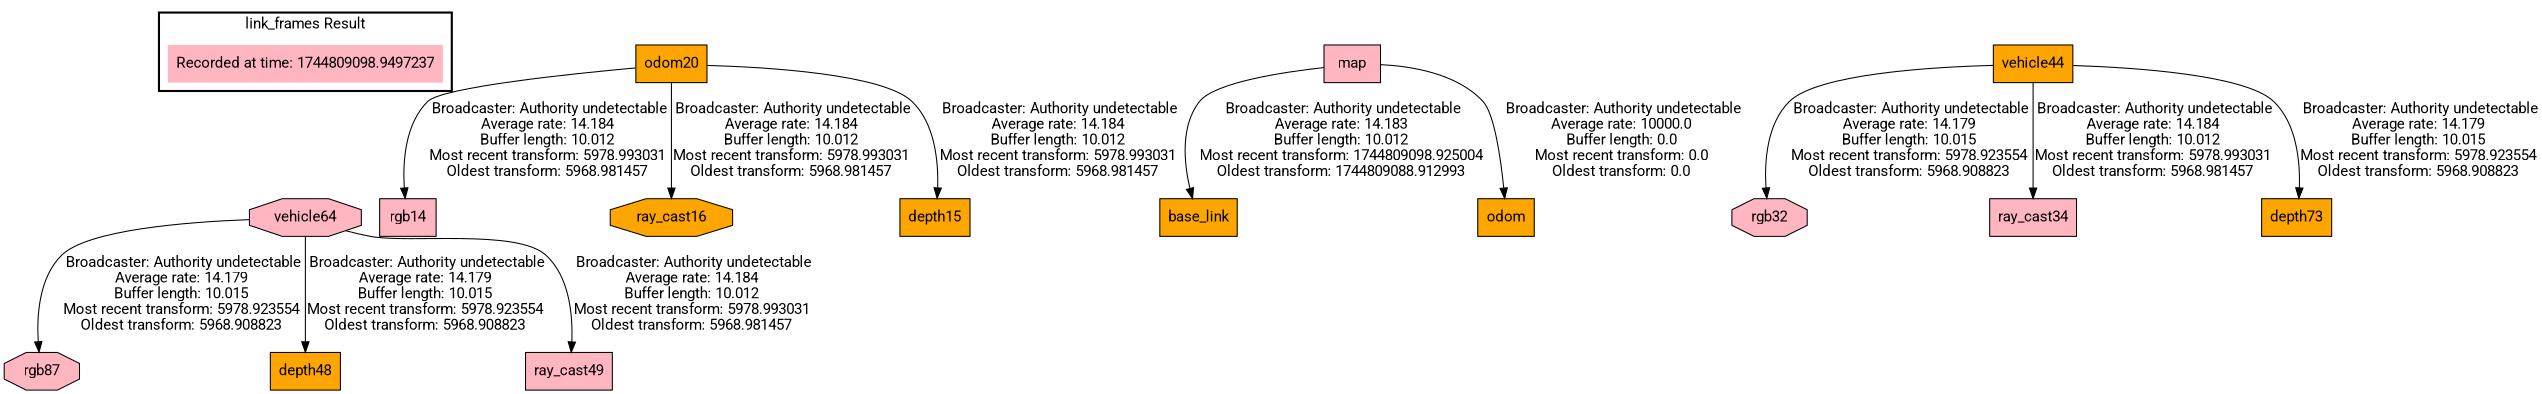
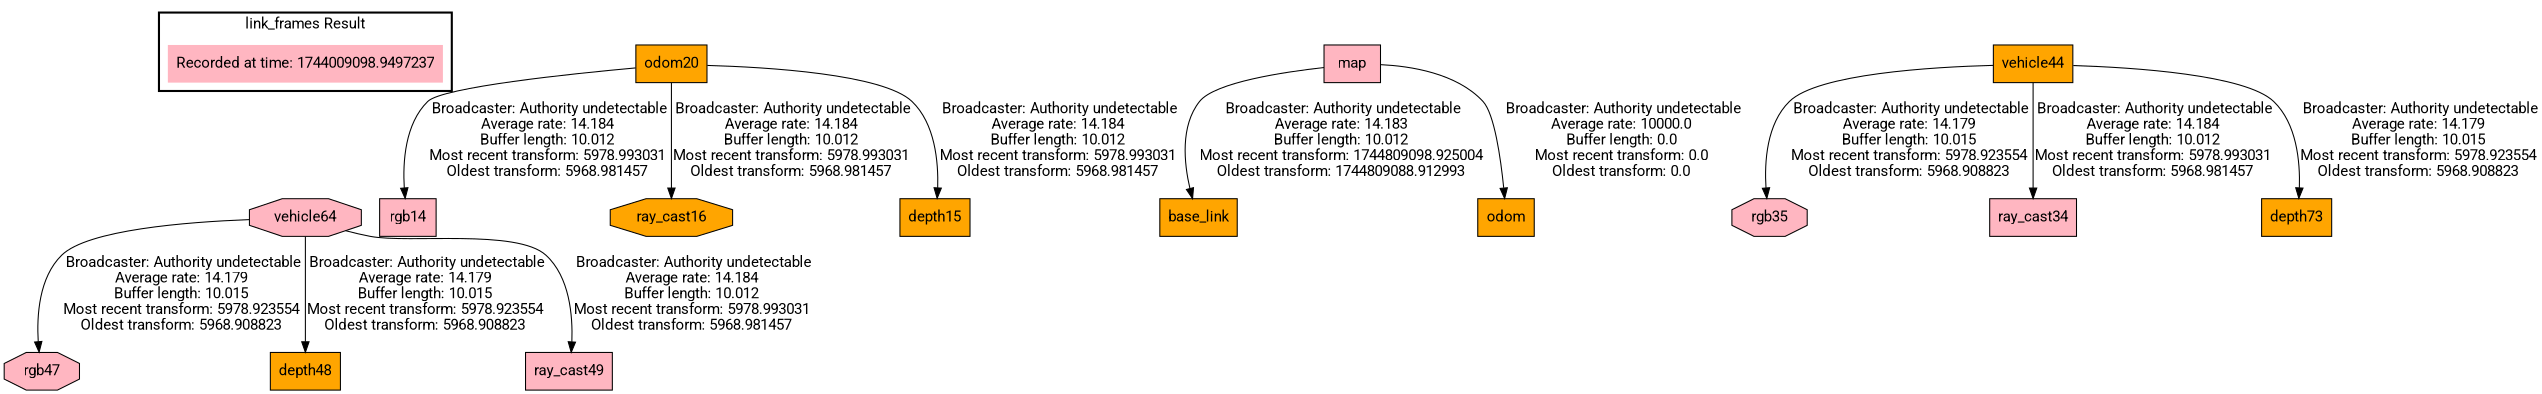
node "Recorded at time: 1744809098.9497237": label "Recorded at time: 1744809098.9497237" -> "Recorded at time: 1744009098.9497237"
node "rgb32": label "rgb32" -> "rgb35"
node "rgb87": label "rgb87" -> "rgb47"
